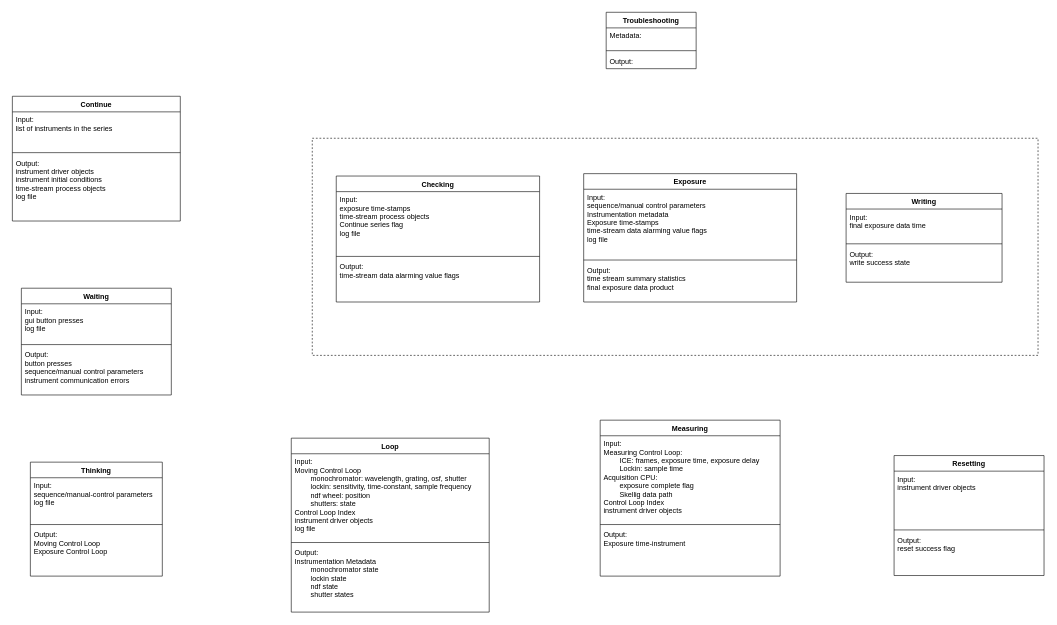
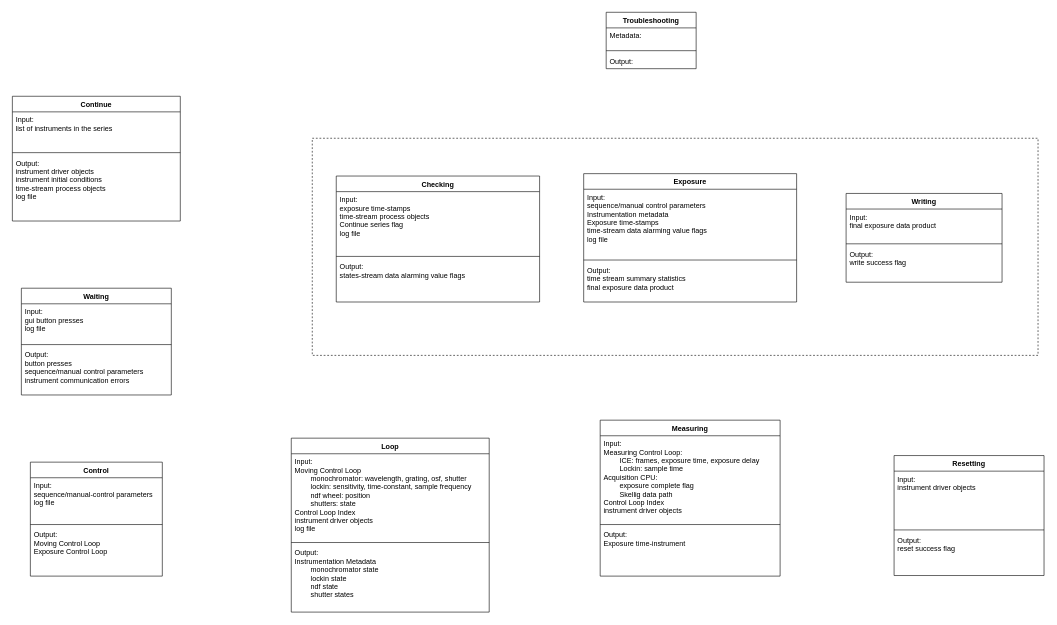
node "Input: final exposure data time": label "Input: final exposure data time" -> "Input: final exposure data product"
node "Output: write success state": label "Output: write success state" -> "Output: write success flag"
node "Output: time-stream data alarming value flags": label "Output: time-stream data alarming value flags" -> "Output: states-stream data alarming value flags"
node "Thinking": label "Thinking" -> "Control"
